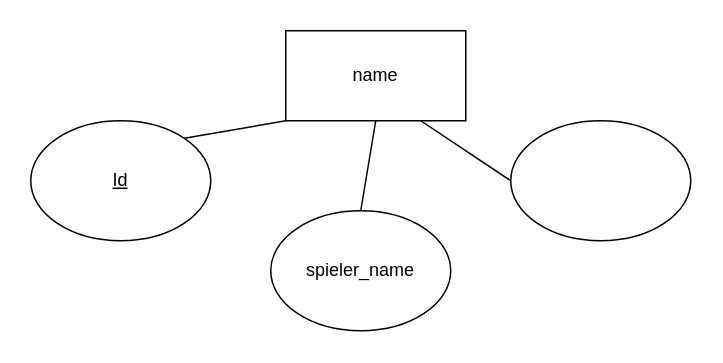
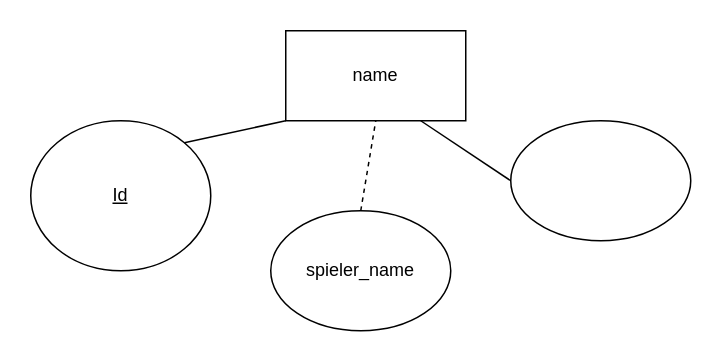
edge "name" -- "spieler_name": style solid -> dashed
node "Id": size 180x120 -> 180x150
